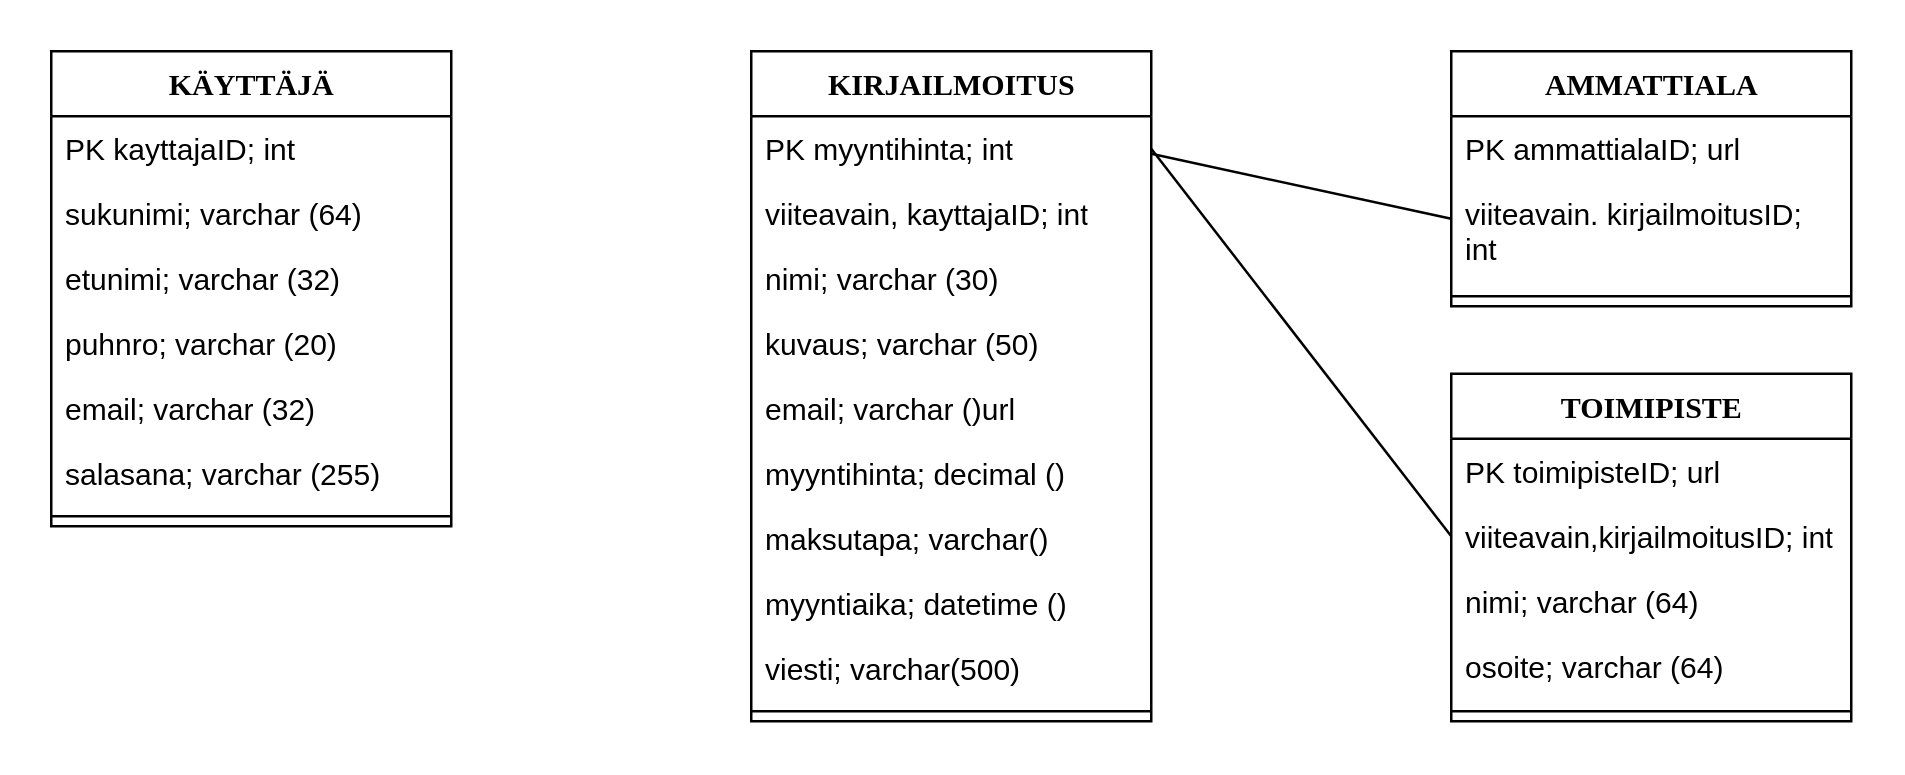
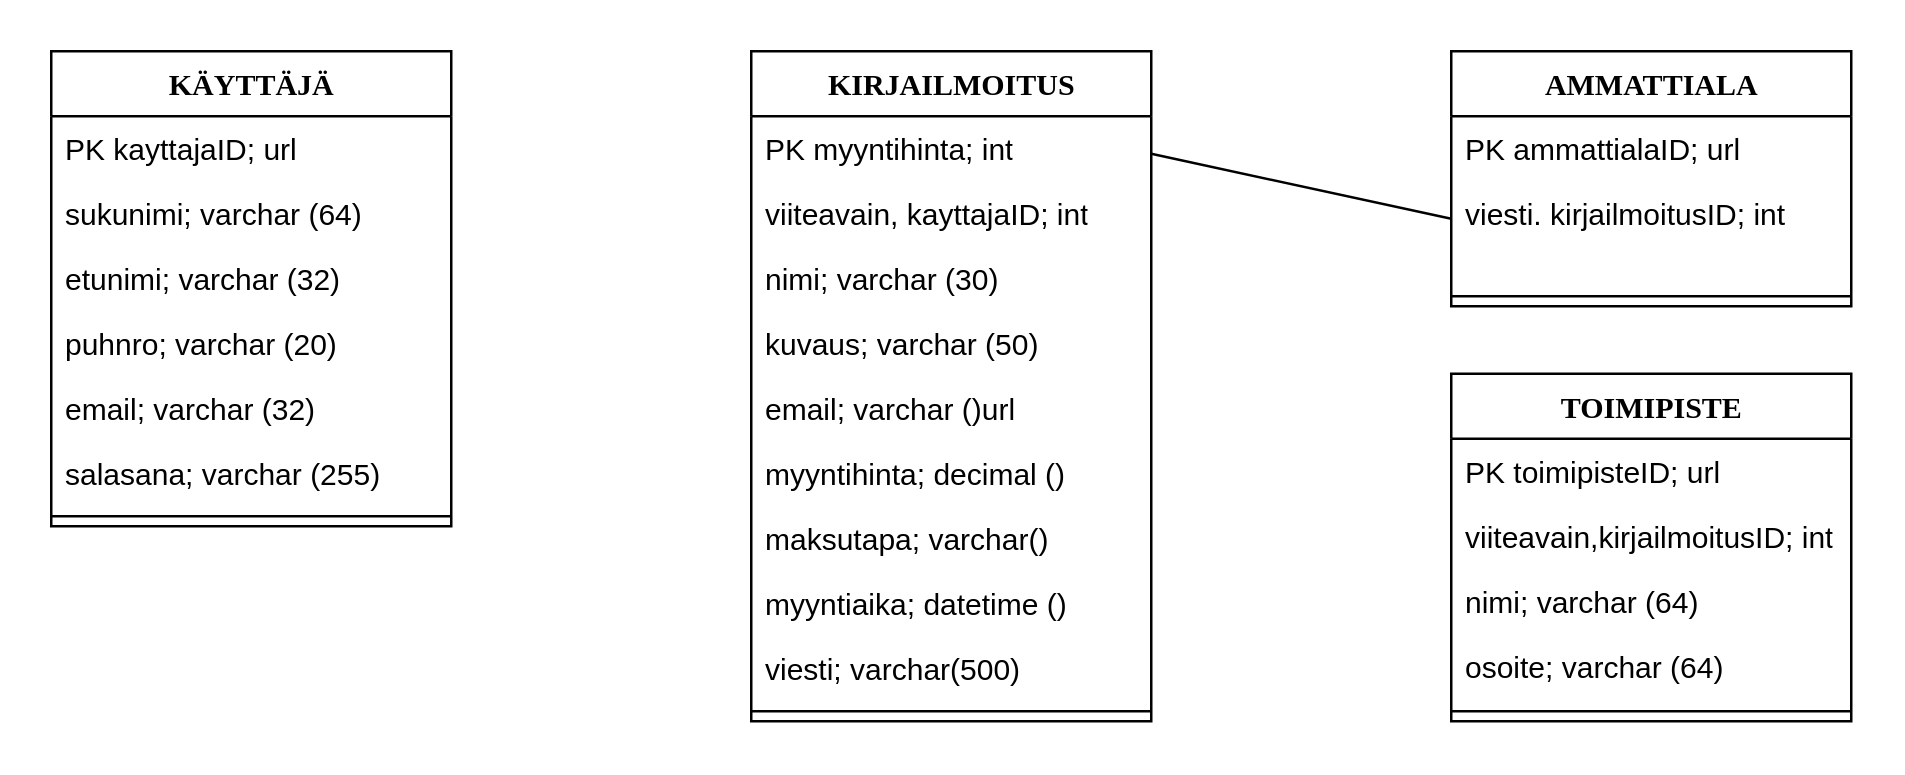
node "PK kayttajaID; int": label "PK kayttajaID; int" -> "PK kayttajaID; url"
node "viiteavain. kirjailmoitusID; int": label "viiteavain. kirjailmoitusID; int" -> "viesti. kirjailmoitusID; int"
edge "PK myyntihinta; int" -- "viiteavain,kirjailmoitusID; int": removed
